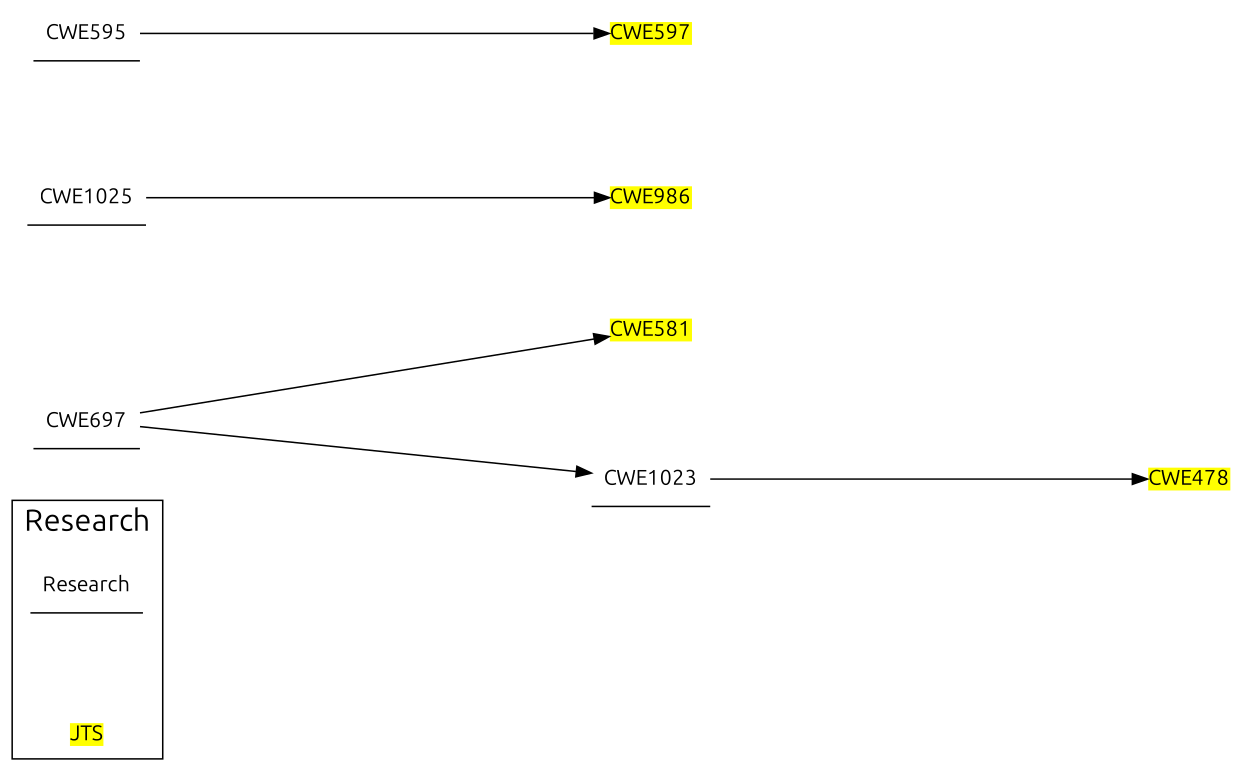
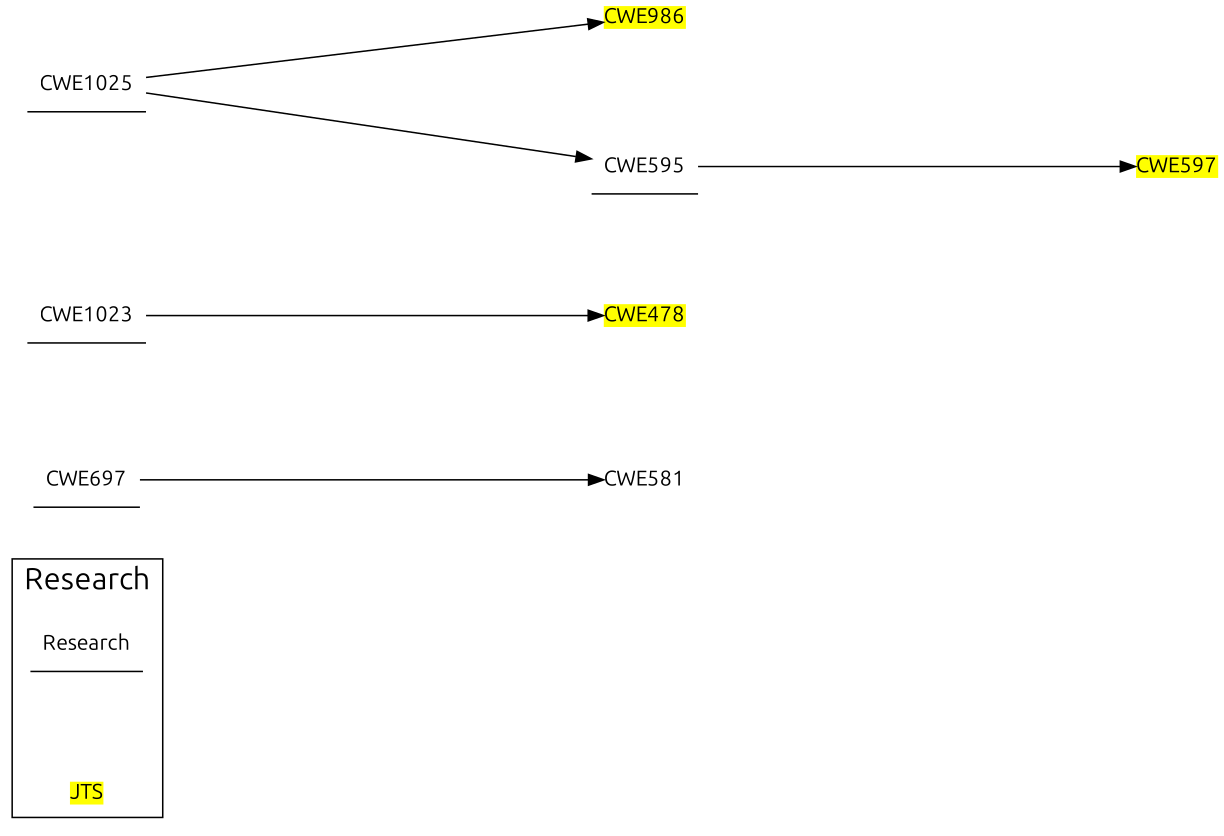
edge "CWE1025" -> "CWE595": added
node "CWE581": fillcolor yellow -> white
edge "CWE697" -> "CWE1023": removed
